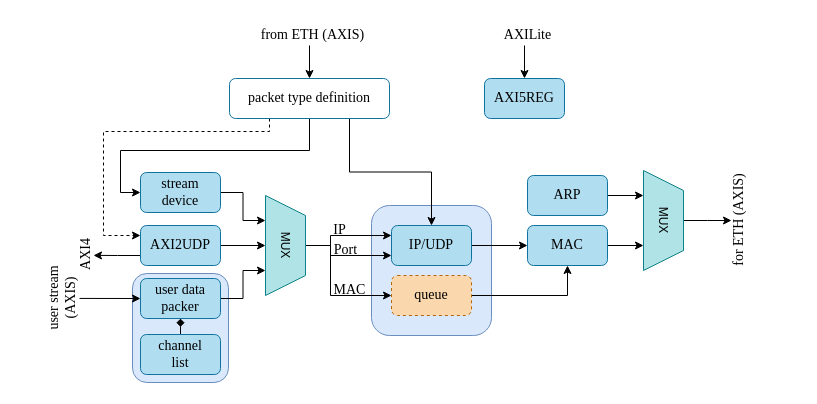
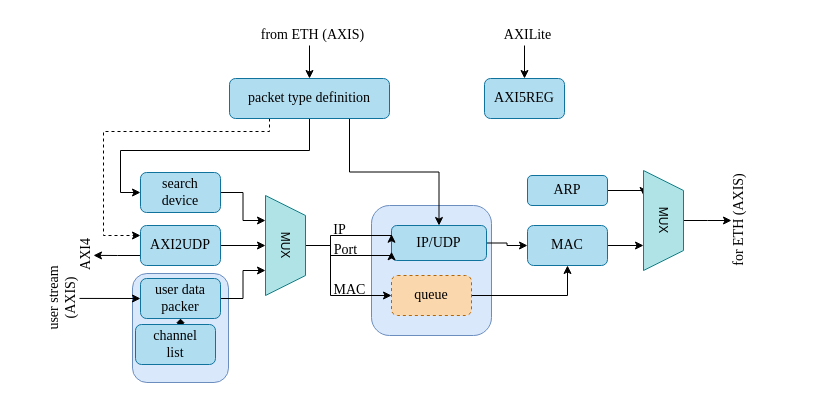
node "packet type definition": fillcolor #ffffff -> #b1ddf0
node "stream device": label "stream device" -> "search device"
node "ARP": size 80x40 -> 80x30
node "IP/UDP": size 80x40 -> 95x35
node "channel list": moved (181, 355) -> (176, 345)
